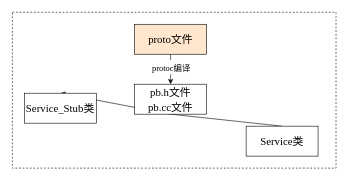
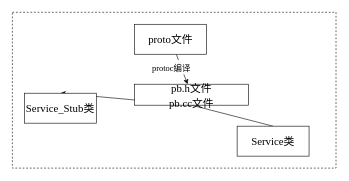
node "proto文件": fillcolor #ffe6cc -> #ffffff
node "pb.h文件 pb.cc文件": size 72x30 -> 114x21
node "Service类": moved (282, 141) -> (273, 141)
